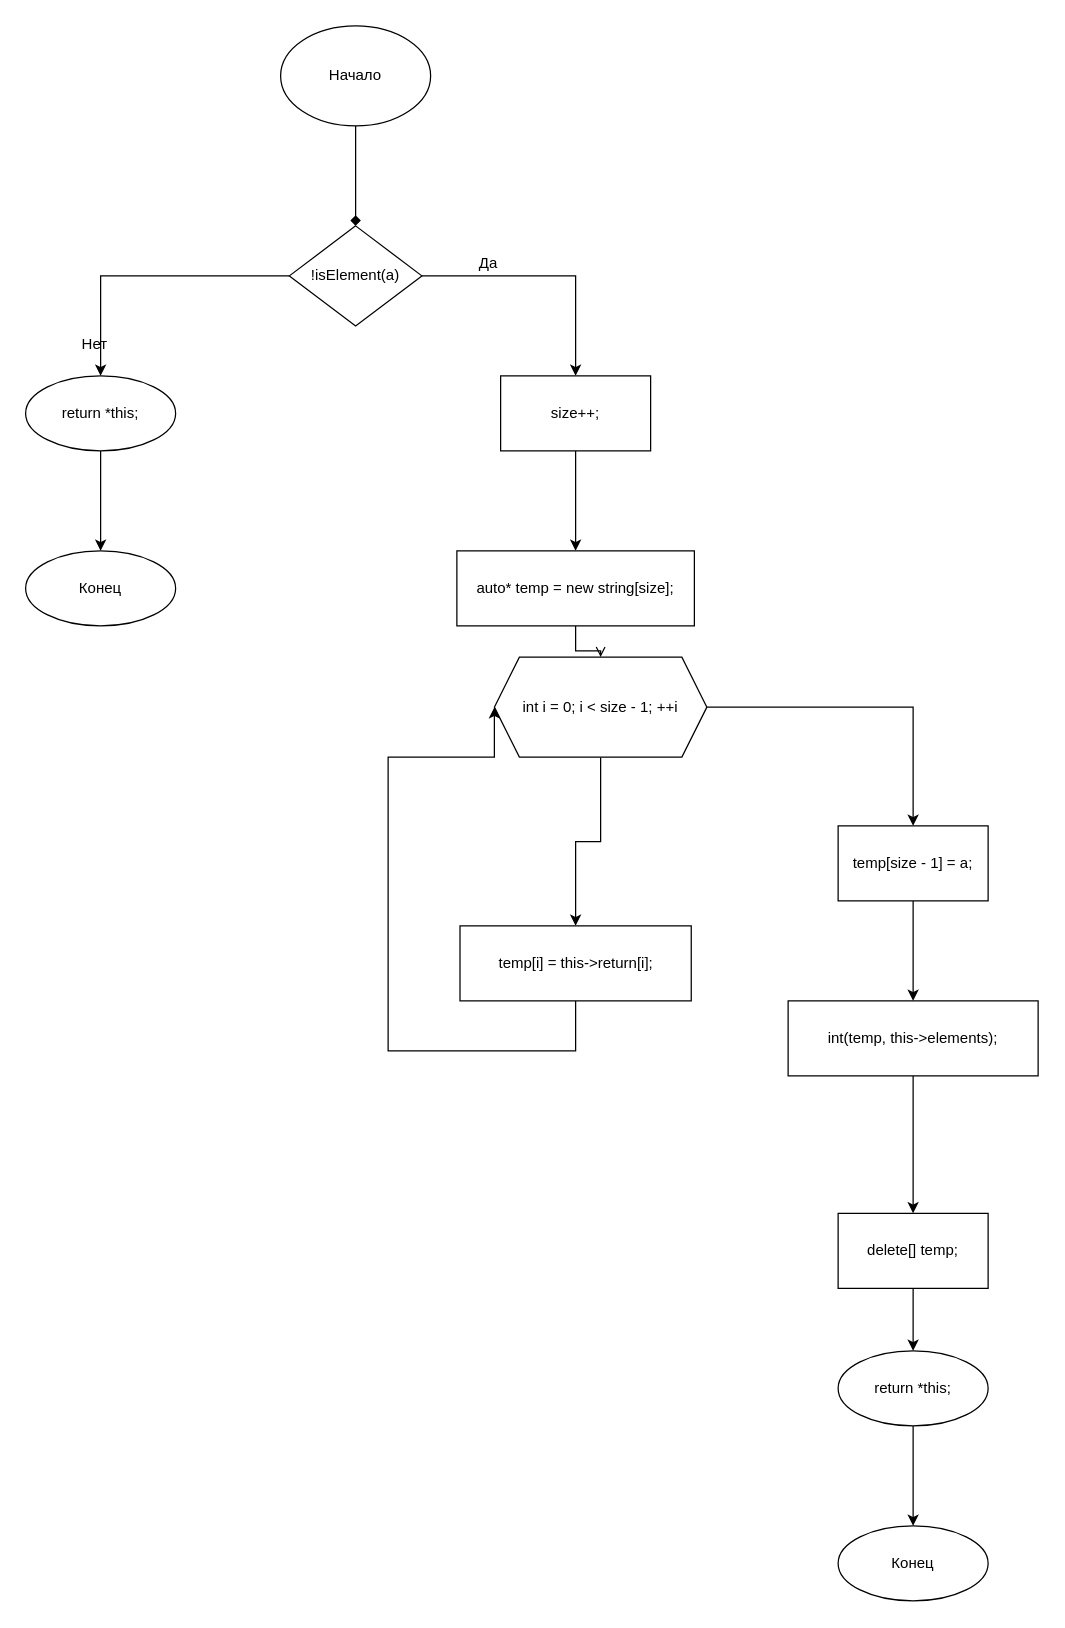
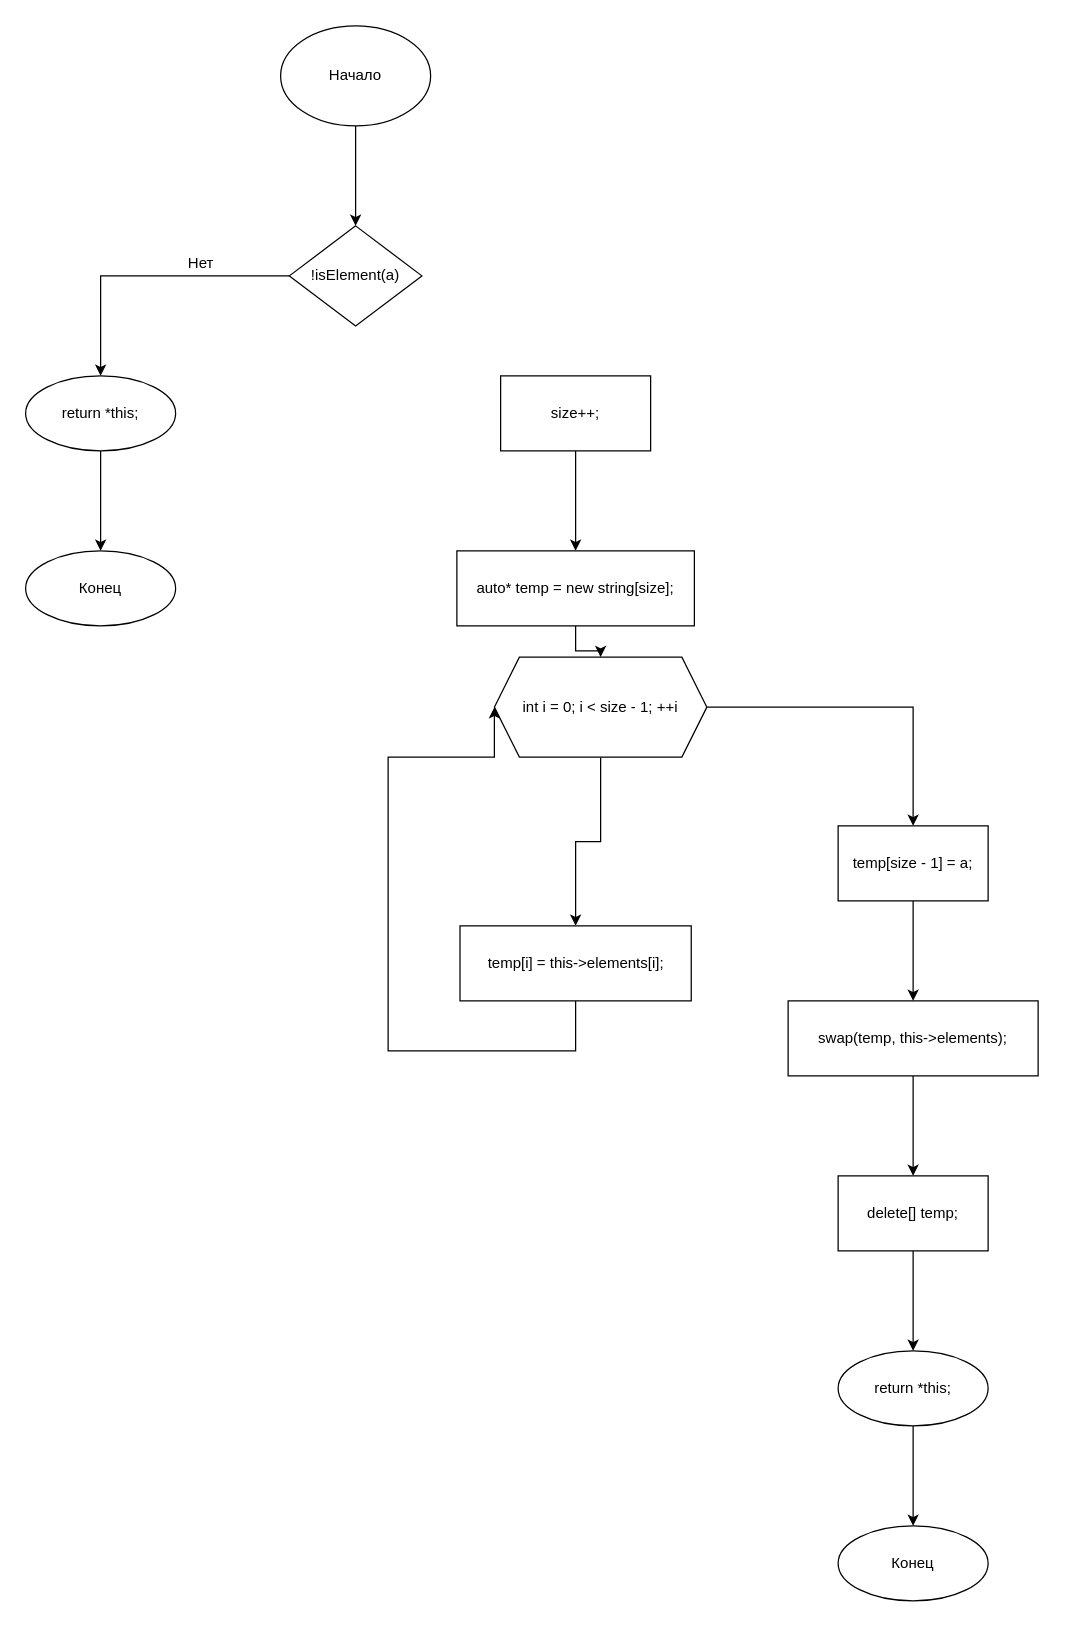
edge "Начало" -> "!isElement(a)": arrowhead diamond -> classic
node "Да": removed
edge "!isElement(a)" -> "size++;": removed
node "Нет": moved (94, 344) -> (201, 263)
edge "auto* temp = new string[size];" -> "int i = 0; i < size - 1; ++i": arrowhead open -> classic
node "temp[i] = this->return[i];": label "temp[i] = this->return[i];" -> "temp[i] = this->elements[i];"
node "int(temp, this->elements);": label "int(temp, this->elements);" -> "swap(temp, this->elements);"
node "delete[] temp;": moved (913, 1251) -> (913, 1213)
